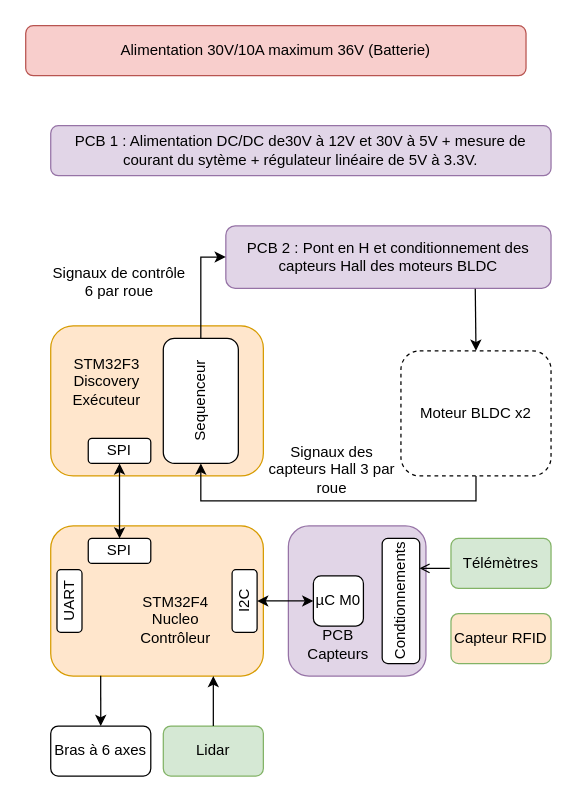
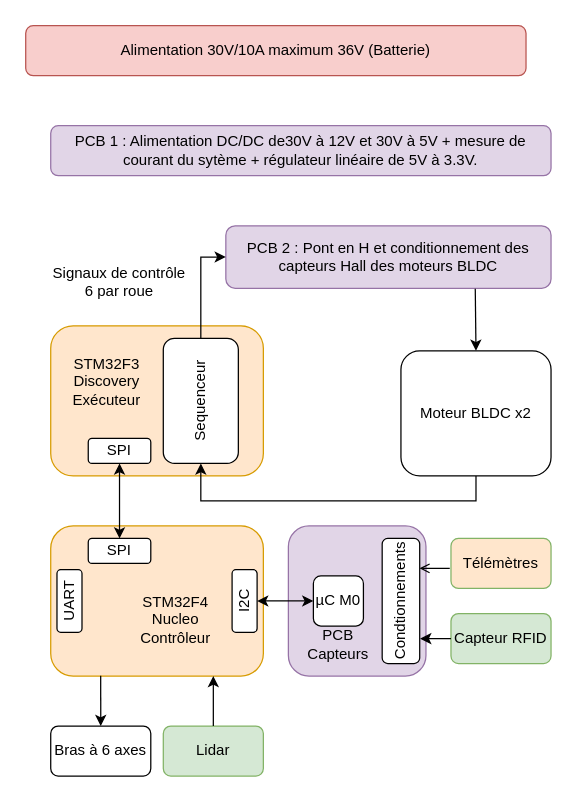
node "Moteur BLDC x2": style dashed -> solid
node "Signaux des capteurs Hall 3 par roue": removed
node "Télémètres": fillcolor #d5e8d4 -> #ffe6cc
edge "Capteur RFID" -> "Condtionnements": added
node "Capteur RFID": fillcolor #ffe6cc -> #d5e8d4
